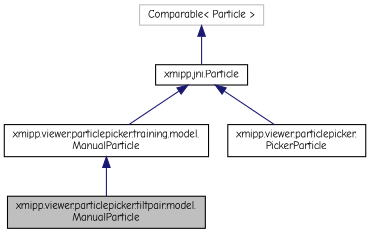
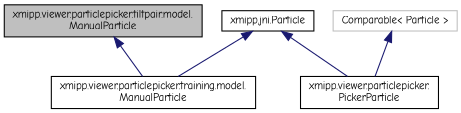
edge "xmipp.jni.Particle" -> "Comparable< Particle >": now "xmipp.viewer.particlepicker. PickerParticle" -> "Comparable< Particle >"
edge "xmipp.viewer.particlepicker.tiltpair.model. ManualParticle" -> "xmipp.viewer.particlepicker.training.model. ManualParticle": reversed
